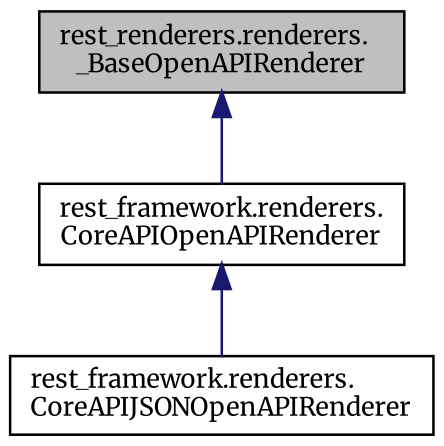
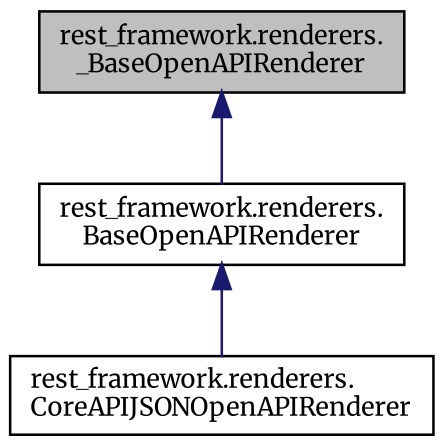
node "rest_renderers.renderers. _BaseOpenAPIRenderer": label "rest_renderers.renderers. _BaseOpenAPIRenderer" -> "rest_framework.renderers. _BaseOpenAPIRenderer"
node "rest_framework.renderers. CoreAPIOpenAPIRenderer": label "rest_framework.renderers. CoreAPIOpenAPIRenderer" -> "rest_framework.renderers. BaseOpenAPIRenderer"
